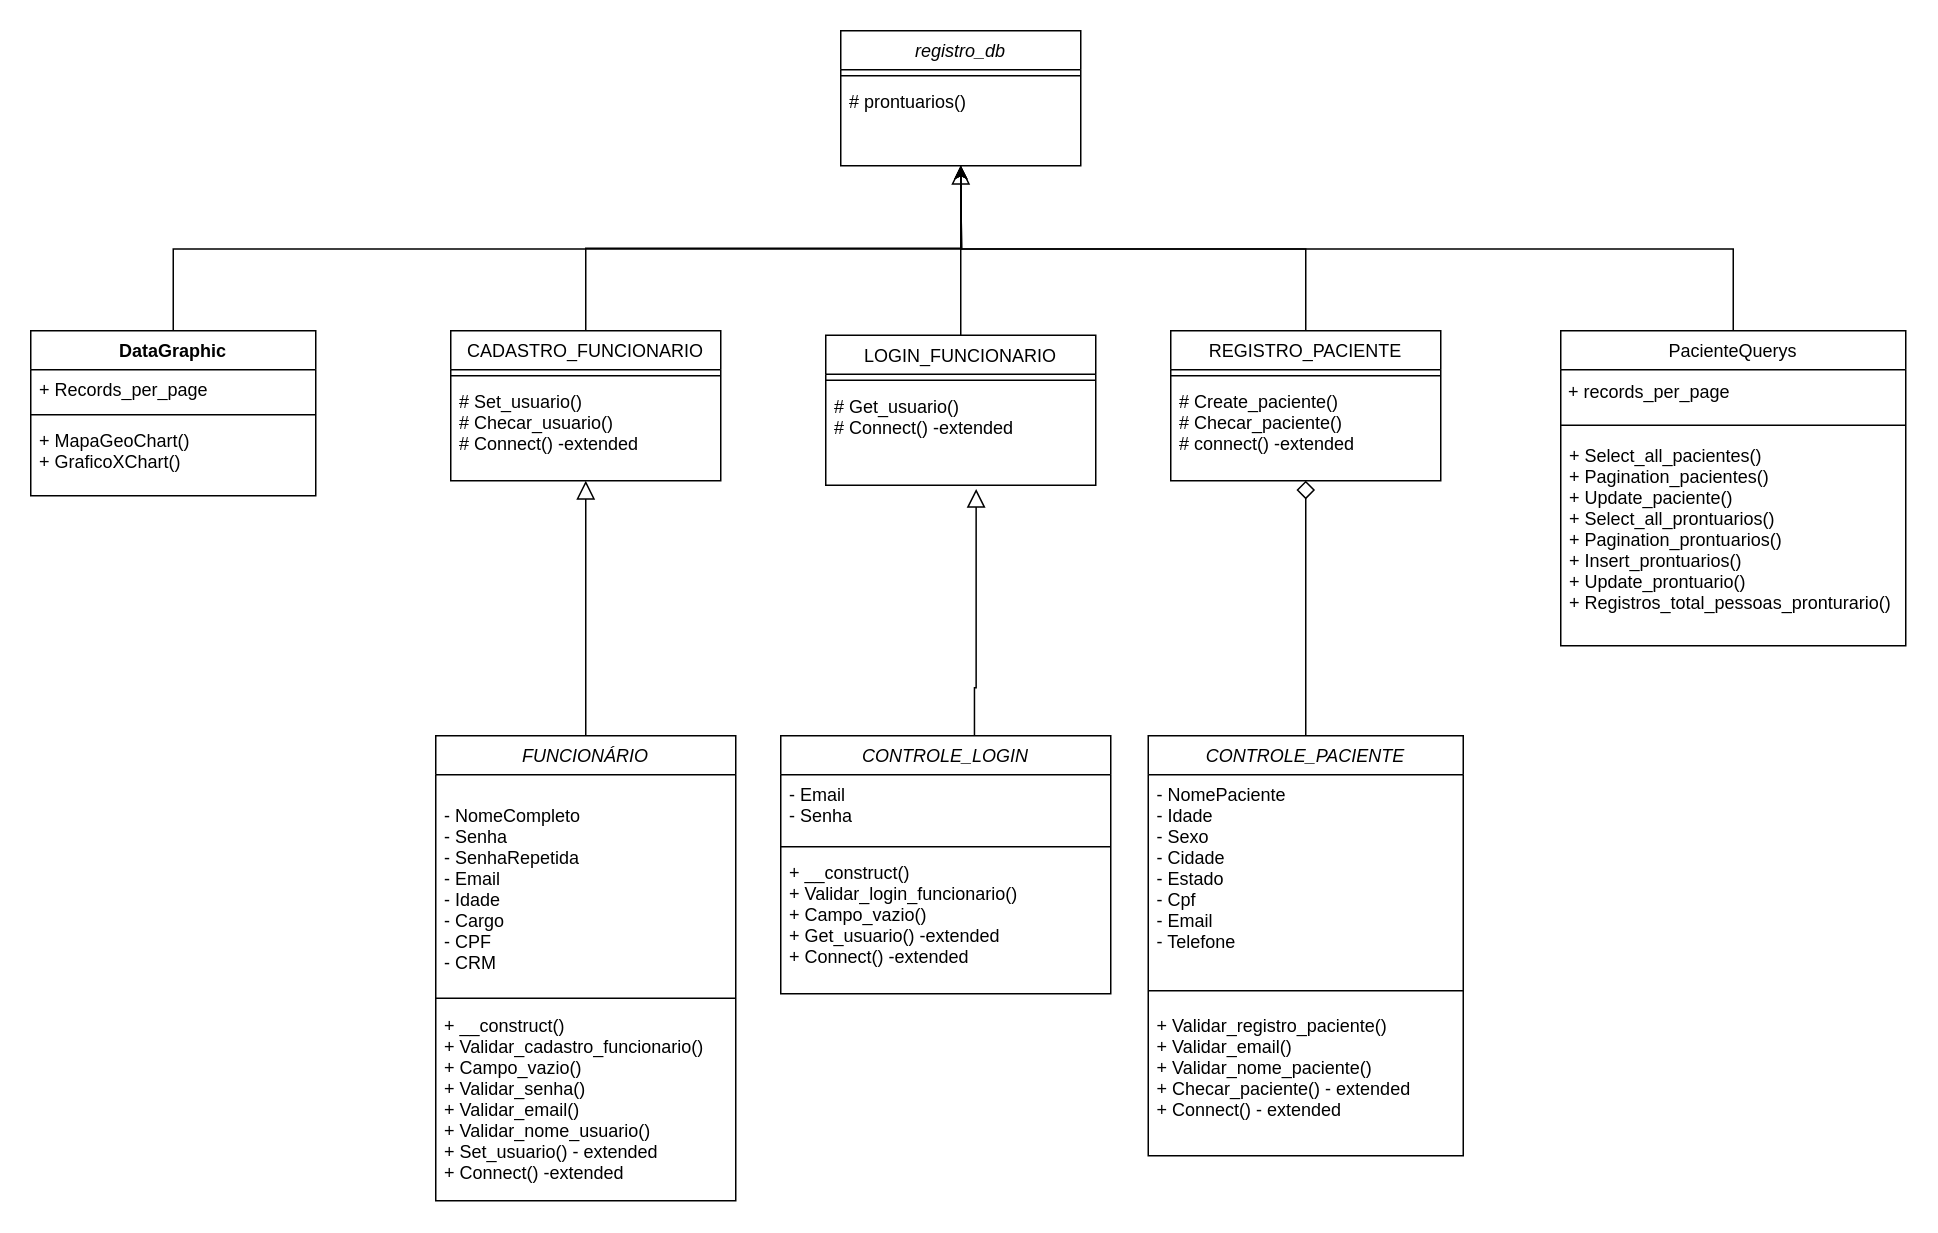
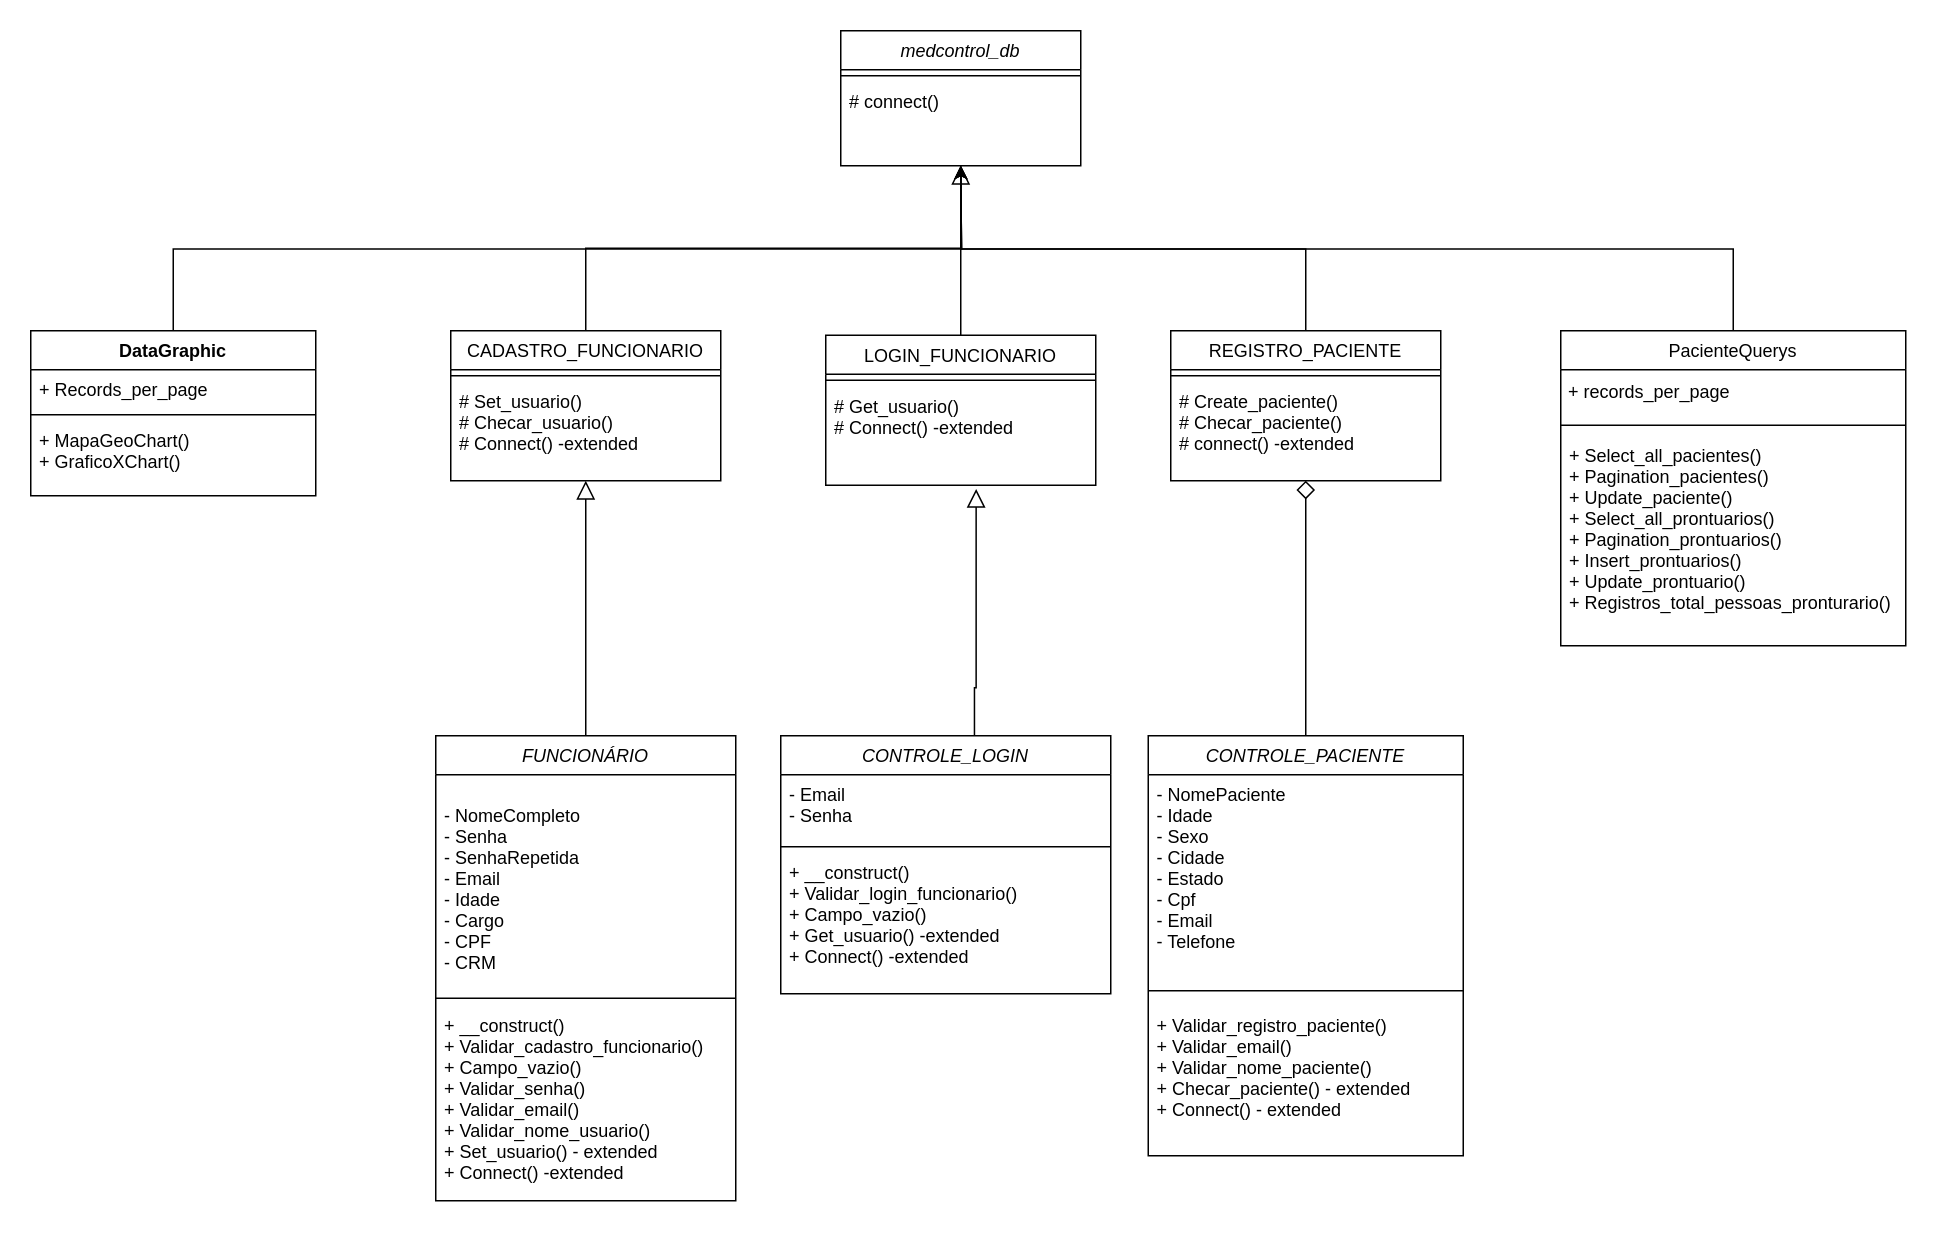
node "registro_db": label "registro_db" -> "medcontrol_db"
node "# prontuarios()": label "# prontuarios()" -> "# connect()"
